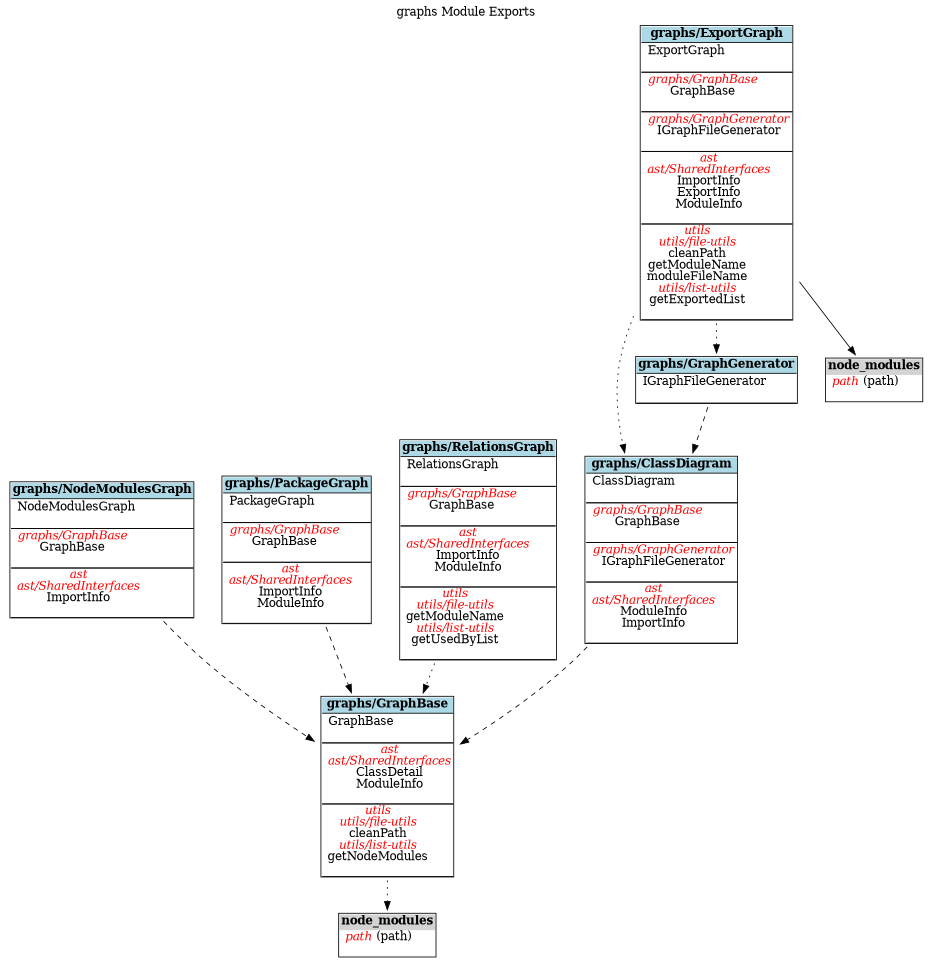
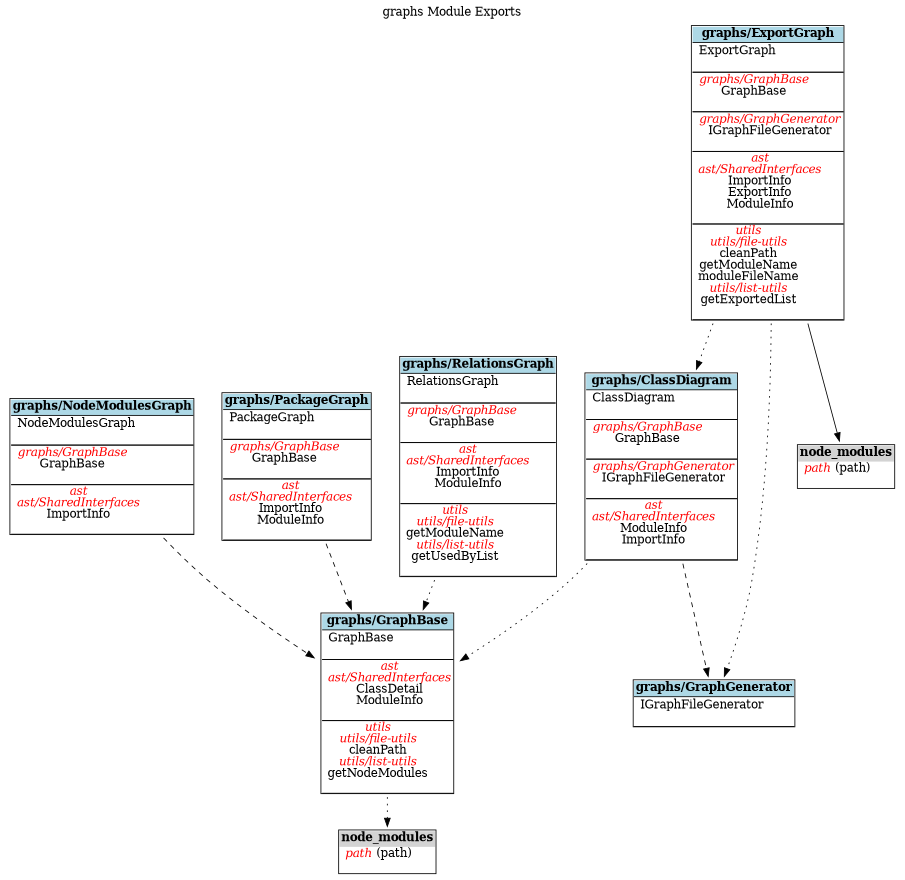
edge "graphs/GraphGenerator" -> "graphs/ClassDiagram": reversed
edge "graphs/ClassDiagram" -> "graphs/GraphBase": style dashed -> dotted
